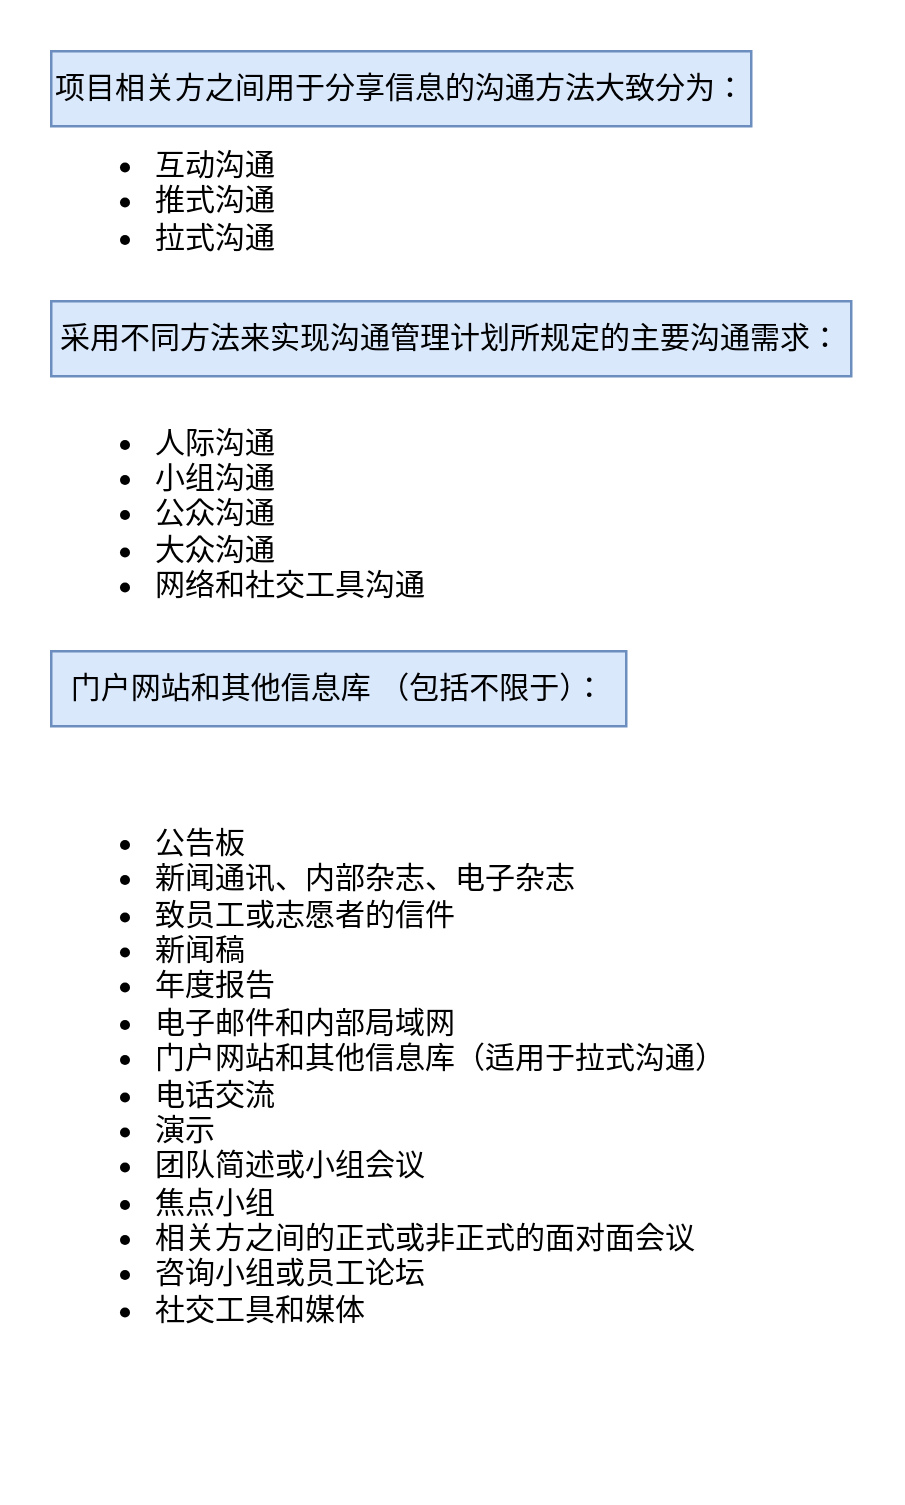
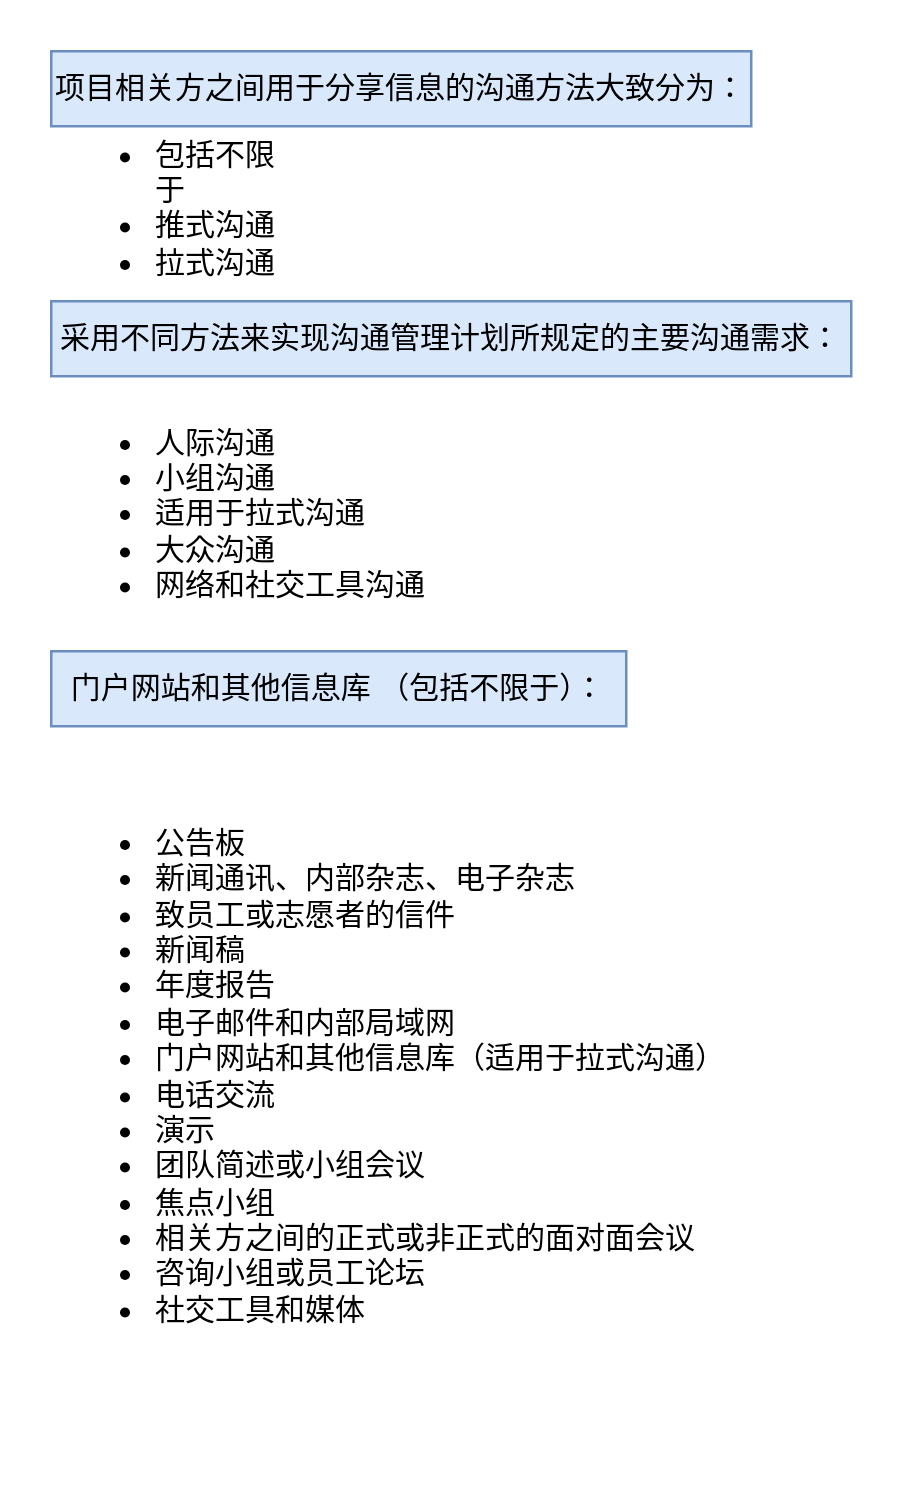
node "互动沟通 推式沟通 拉式沟通": label "互动沟通 推式沟通 拉式沟通" -> "包括不限于 推式沟通 拉式沟通"
node "人际沟通 小组沟通 公众沟通 大众沟通 网络和社交工具沟通": label "人际沟通 小组沟通 公众沟通 大众沟通 网络和社交工具沟通" -> "人际沟通 小组沟通 适用于拉式沟通 大众沟通 网络和社交工具沟通"
